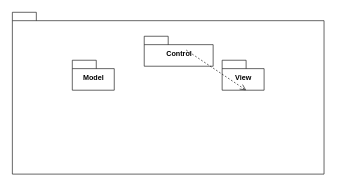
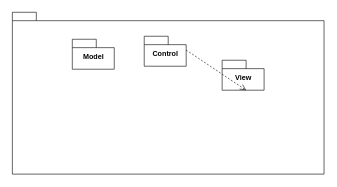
node "Control": size 69x30 -> 42x30
node "Model": moved (93, 75) -> (93, 54)
